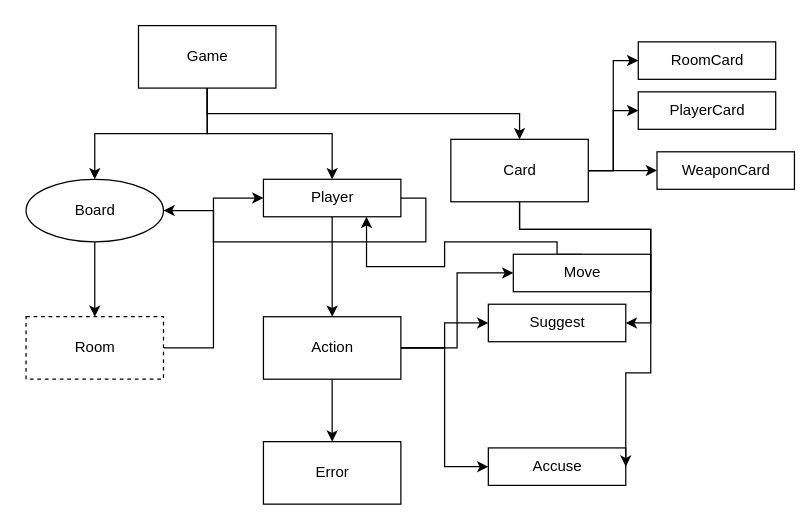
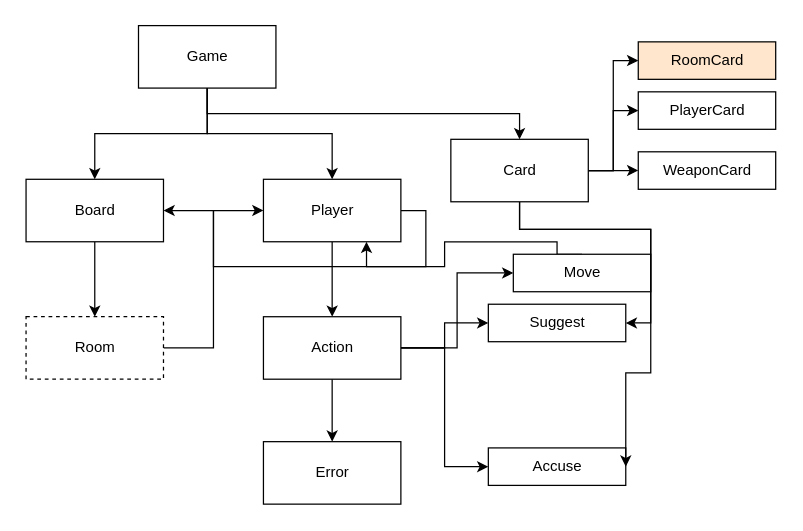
node "RoomCard": fillcolor #ffffff -> #ffe6cc
node "WeaponCard": moved (726, 171) -> (707, 171)
node "Player": size 138x38 -> 138x63
node "Board": shape ellipse -> rectangle
